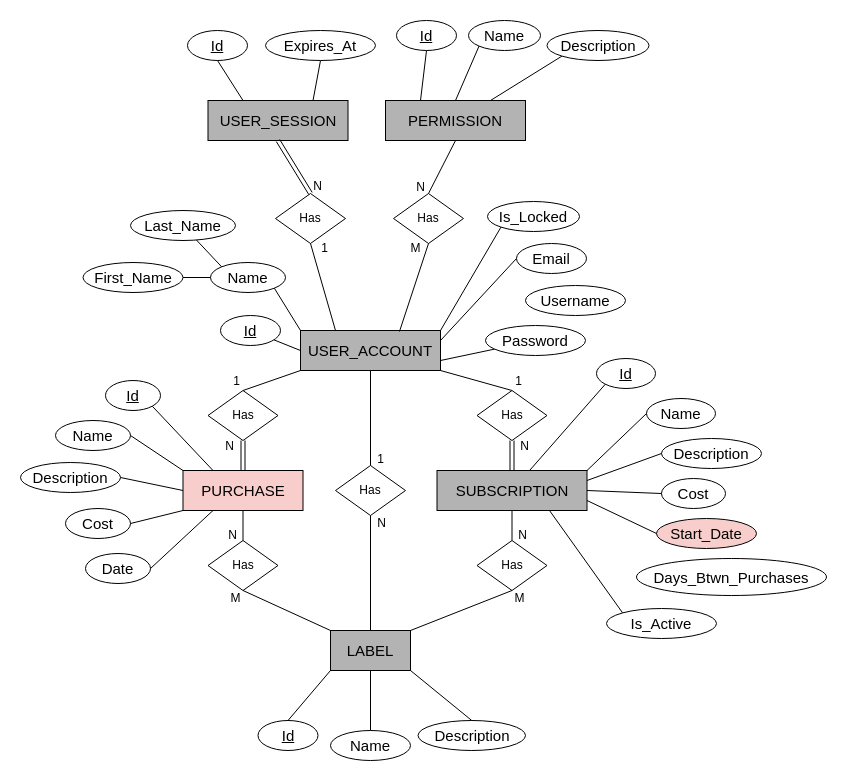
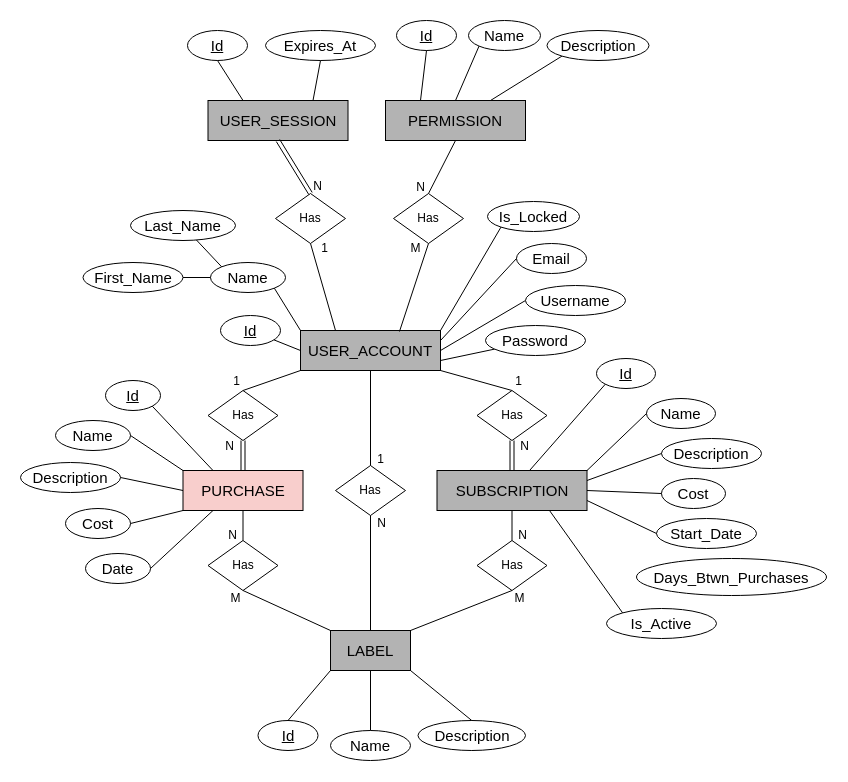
edge "Username" -- "USER_ACCOUNT": added
node "Start_Date": fillcolor #f8cecc -> #ffffff
